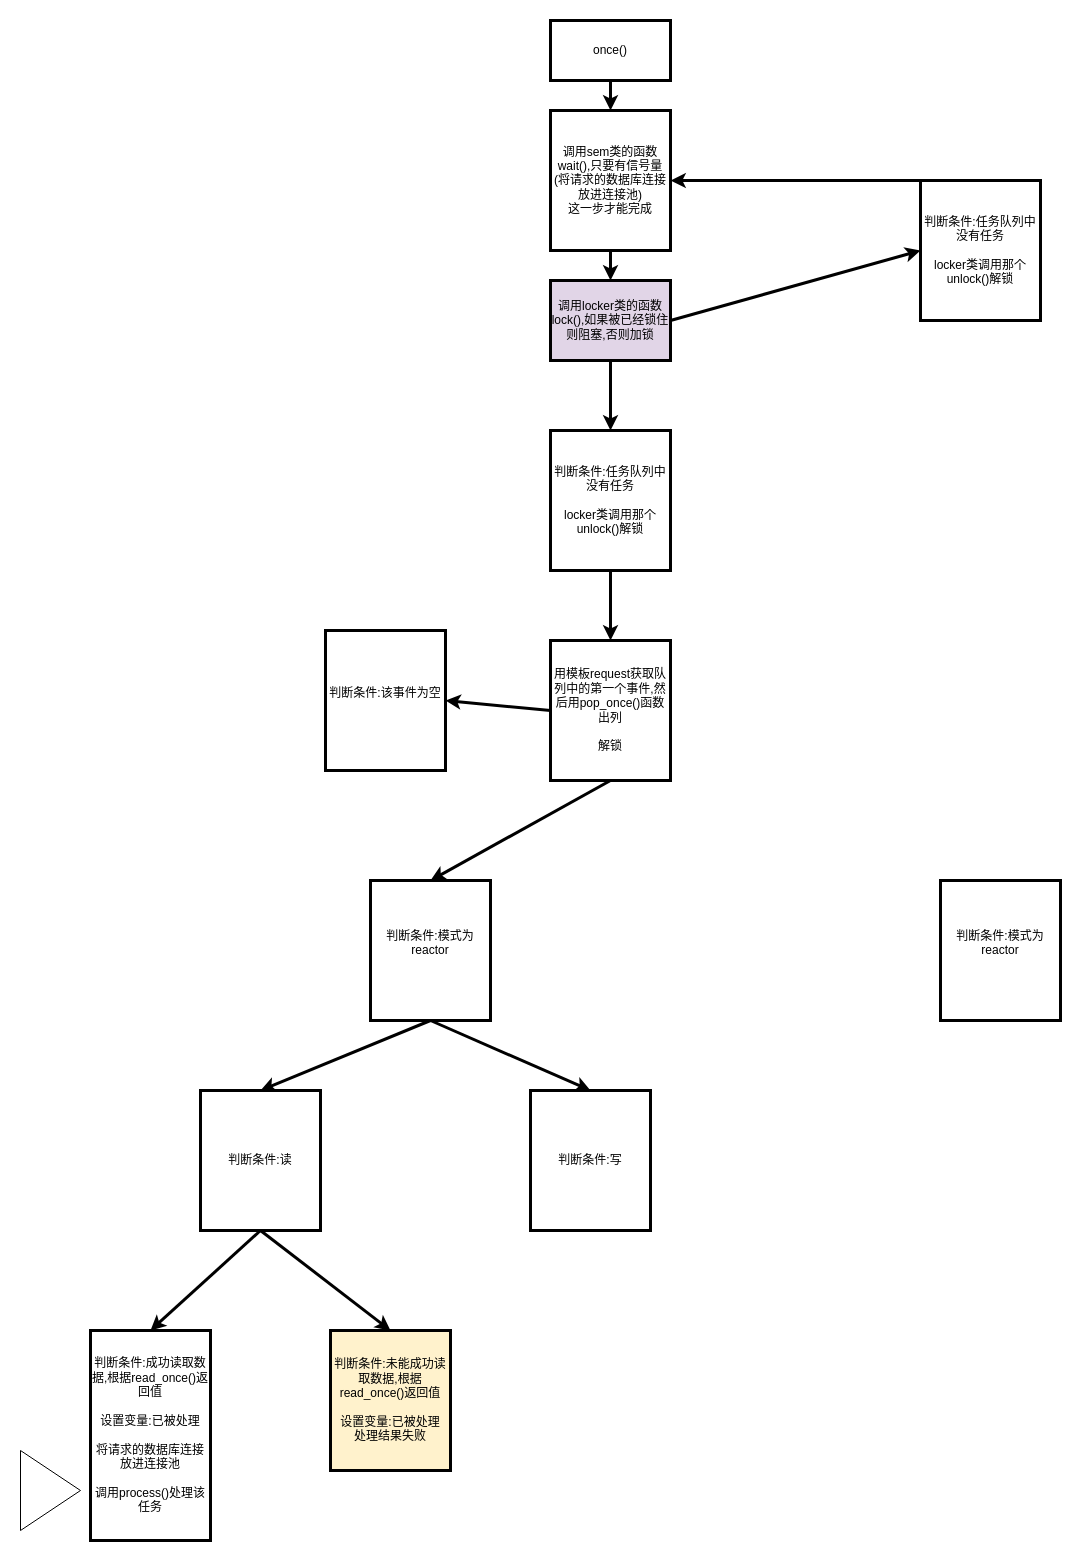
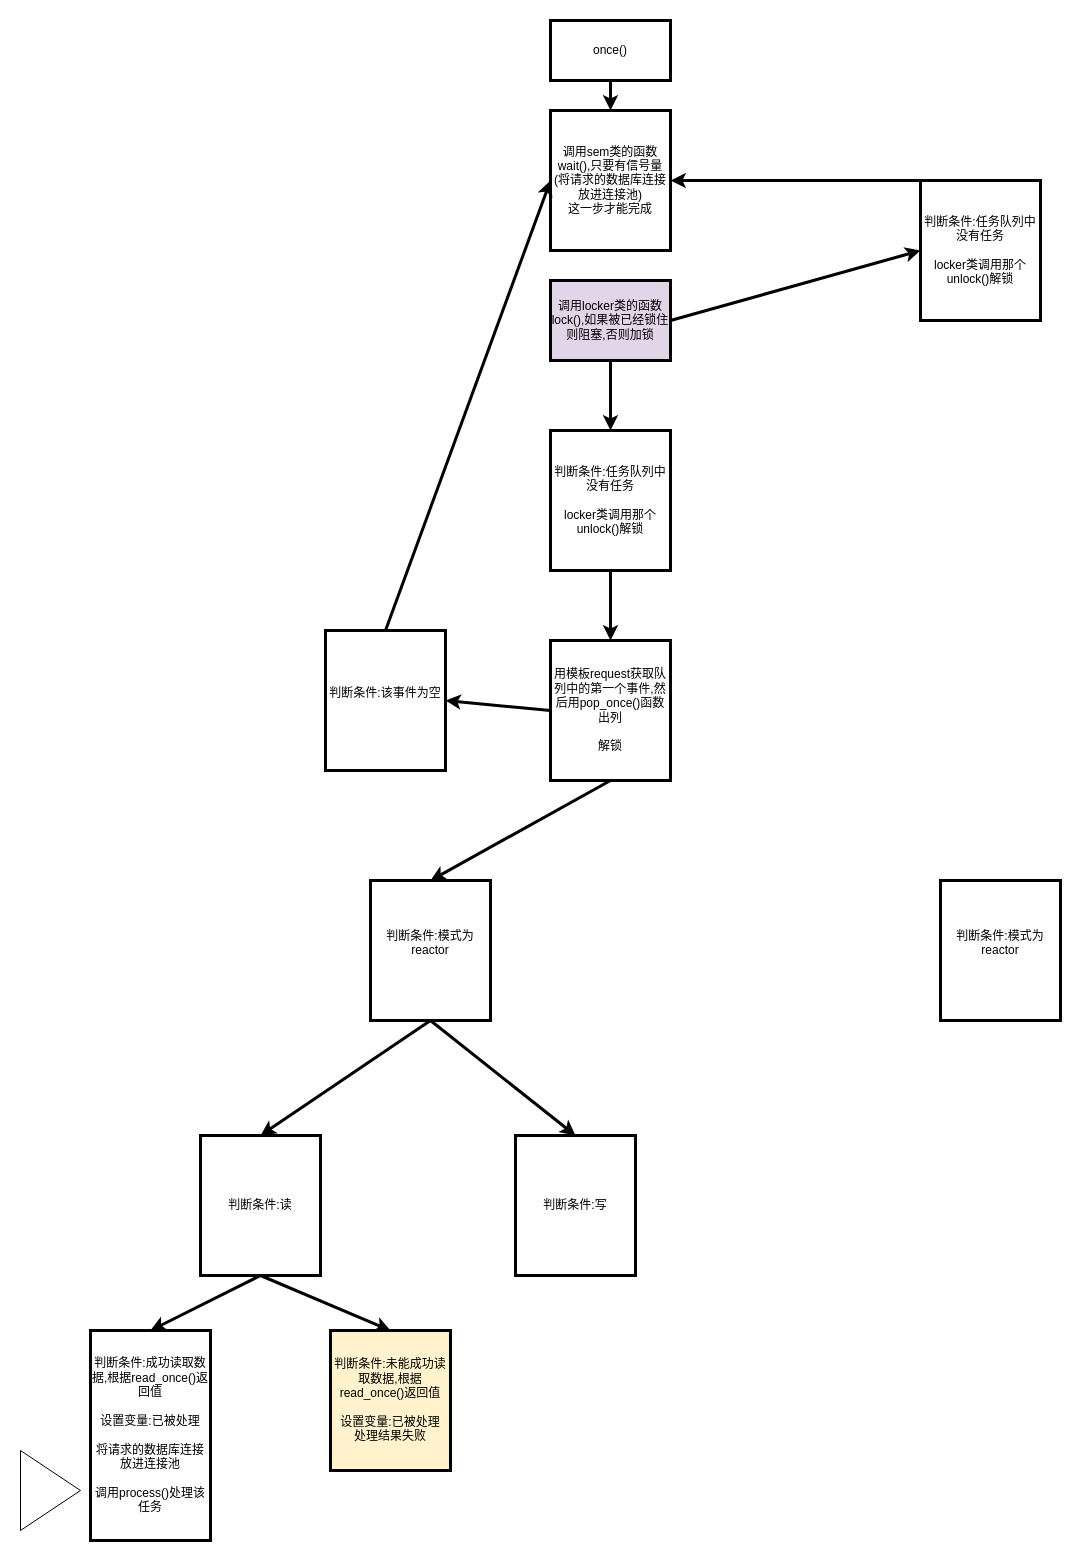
edge "调用sem类的函数wait(),只要有信号量(将请求的数据库连接放进连接池) 这一步才能完成" -> "调用locker类的函数lock(),如果被已经锁住则阻塞,否则加锁": removed
edge "判断条件:该事件为空" -> "调用sem类的函数wait(),只要有信号量(将请求的数据库连接放进连接池) 这一步才能完成": added
node "判断条件:读": moved (261, 1161) -> (261, 1206)
node "判断条件:写": moved (591, 1161) -> (576, 1206)
